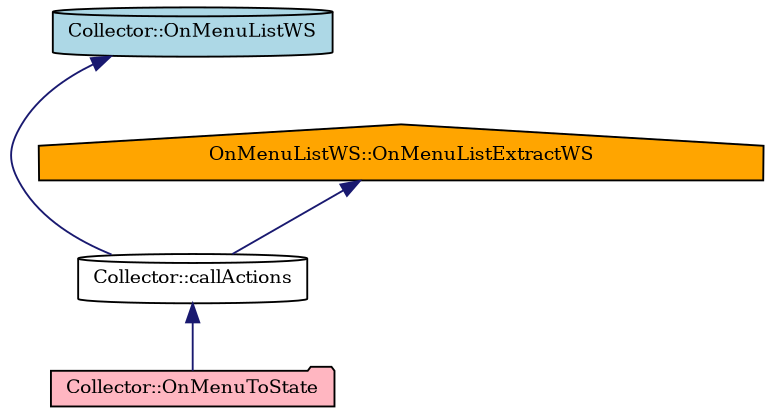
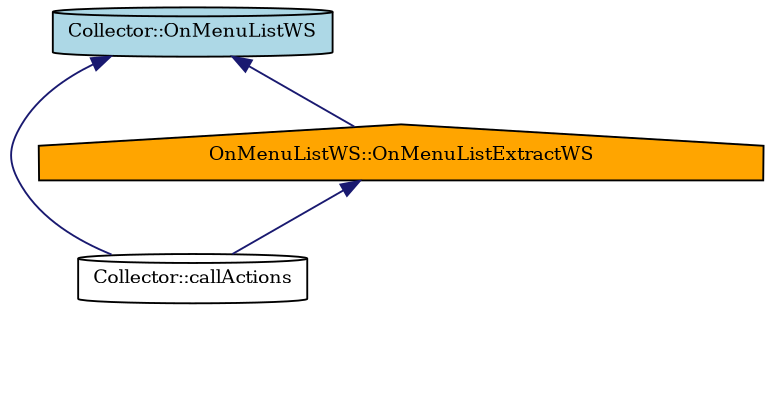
edge "OnMenuListWS::OnMenuListExtractWS" -> "Collector::OnMenuListWS": added
node "Collector::OnMenuToState": removed
